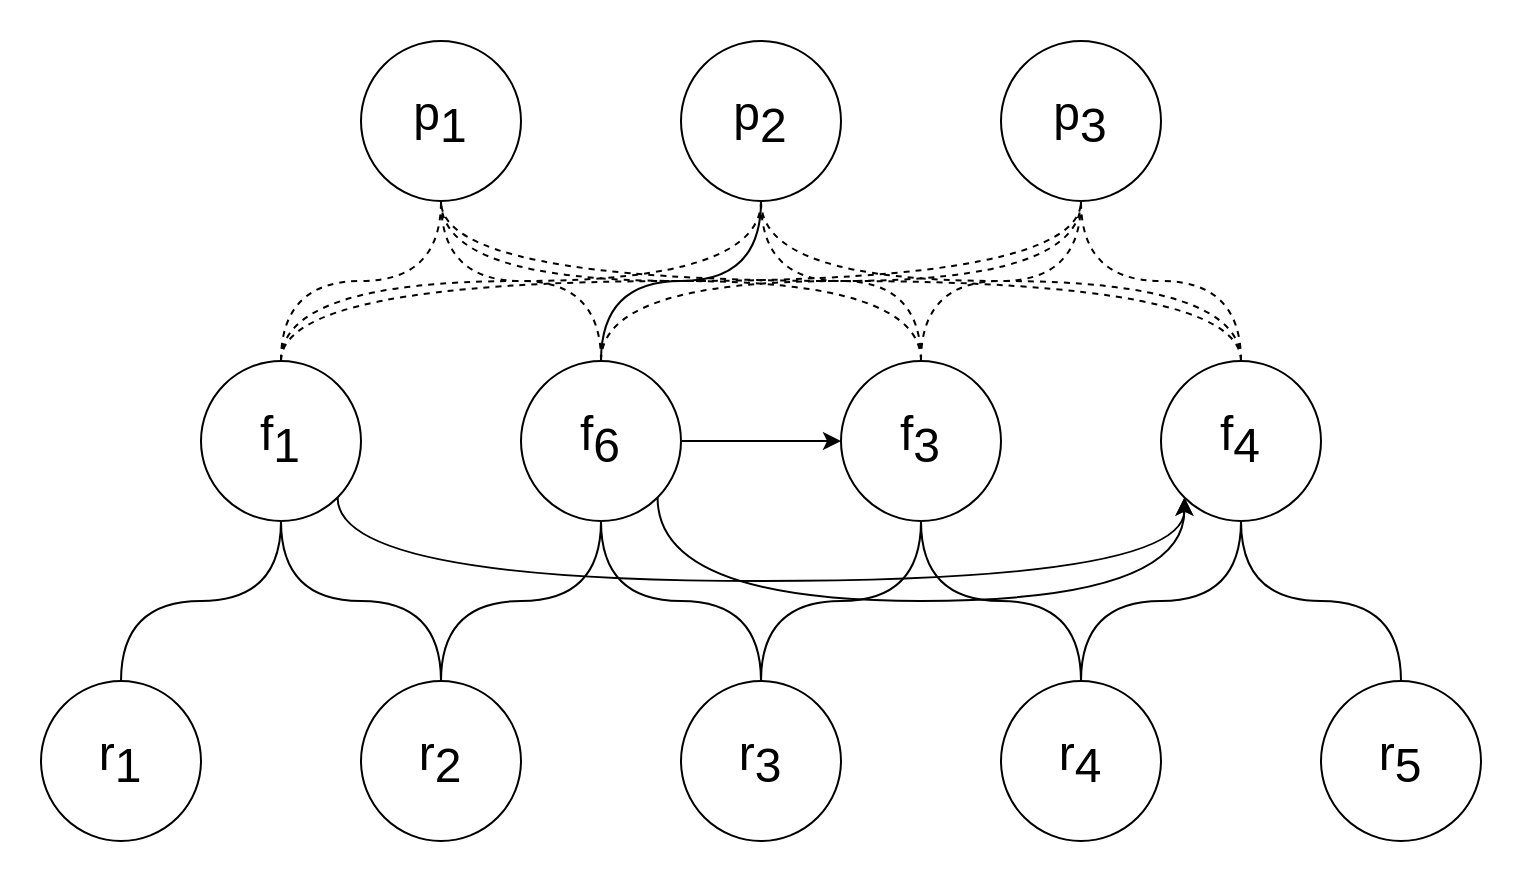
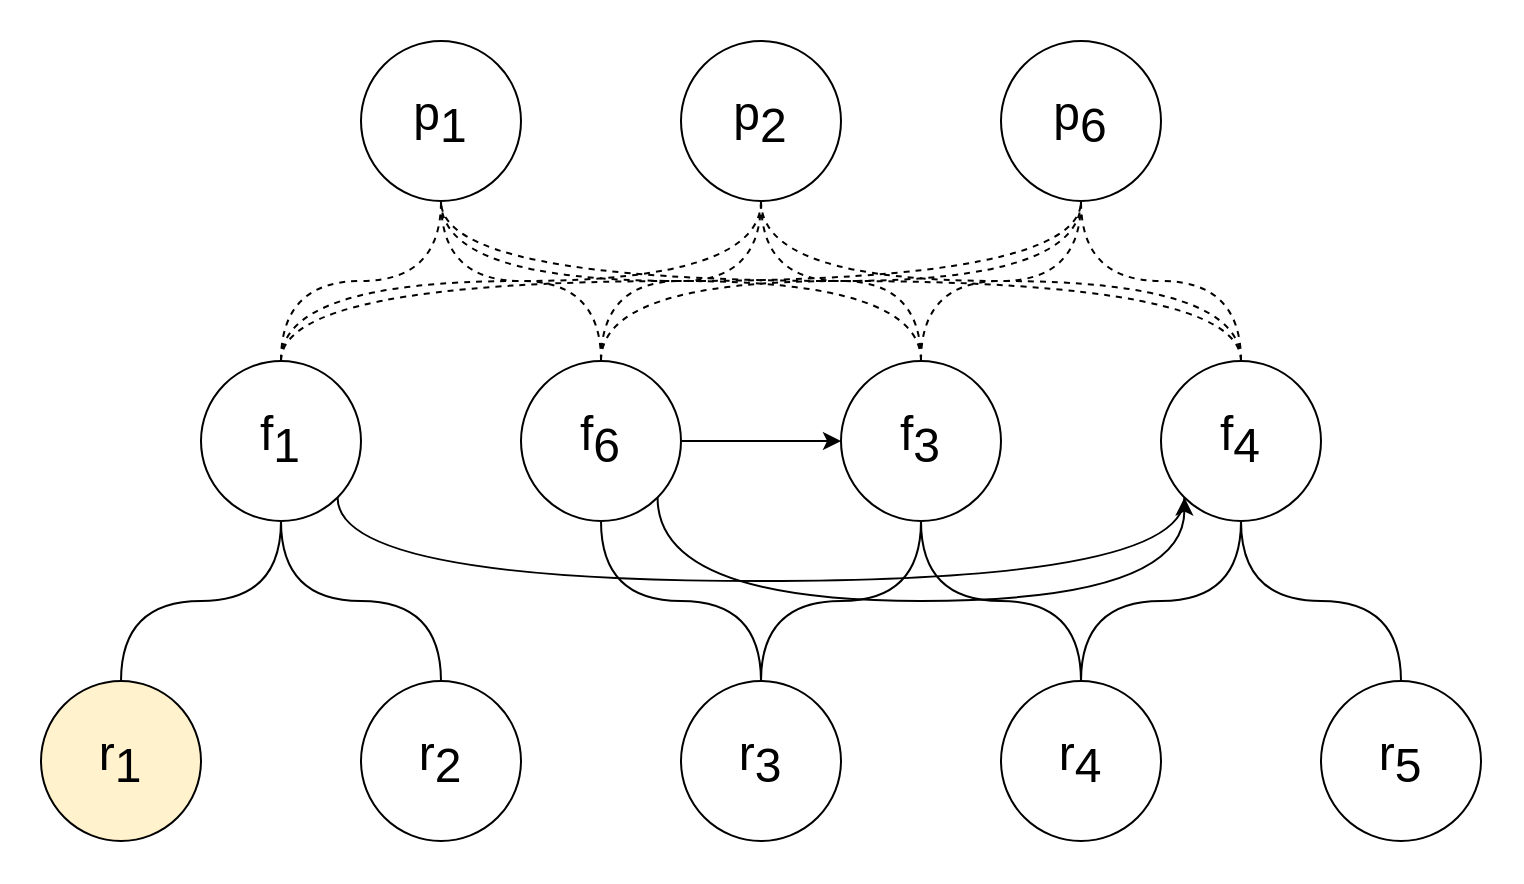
node "p3": label "p3" -> "p6"
edge "p2" -- "f6": style solid -> dashed
edge "f1" -> "f4": arrowhead classic -> none
edge "f6" -- "r2": removed
node "r1": fillcolor #ffffff -> #fff2cc
